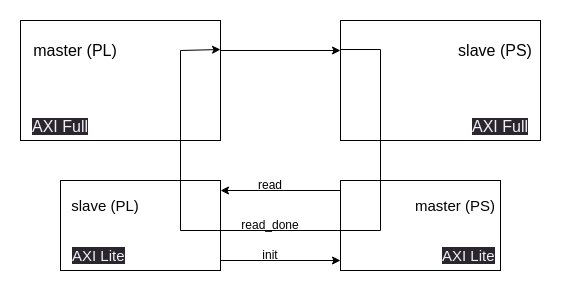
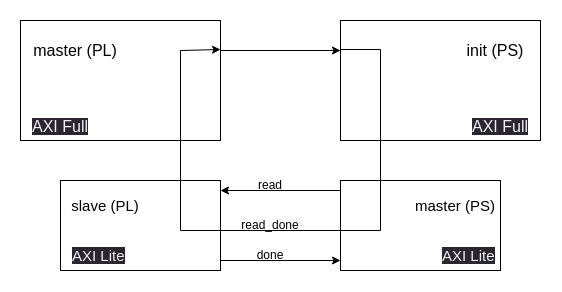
node "slave (PS)": label "slave (PS)" -> "init (PS)"
node "init": label "init" -> "done"
